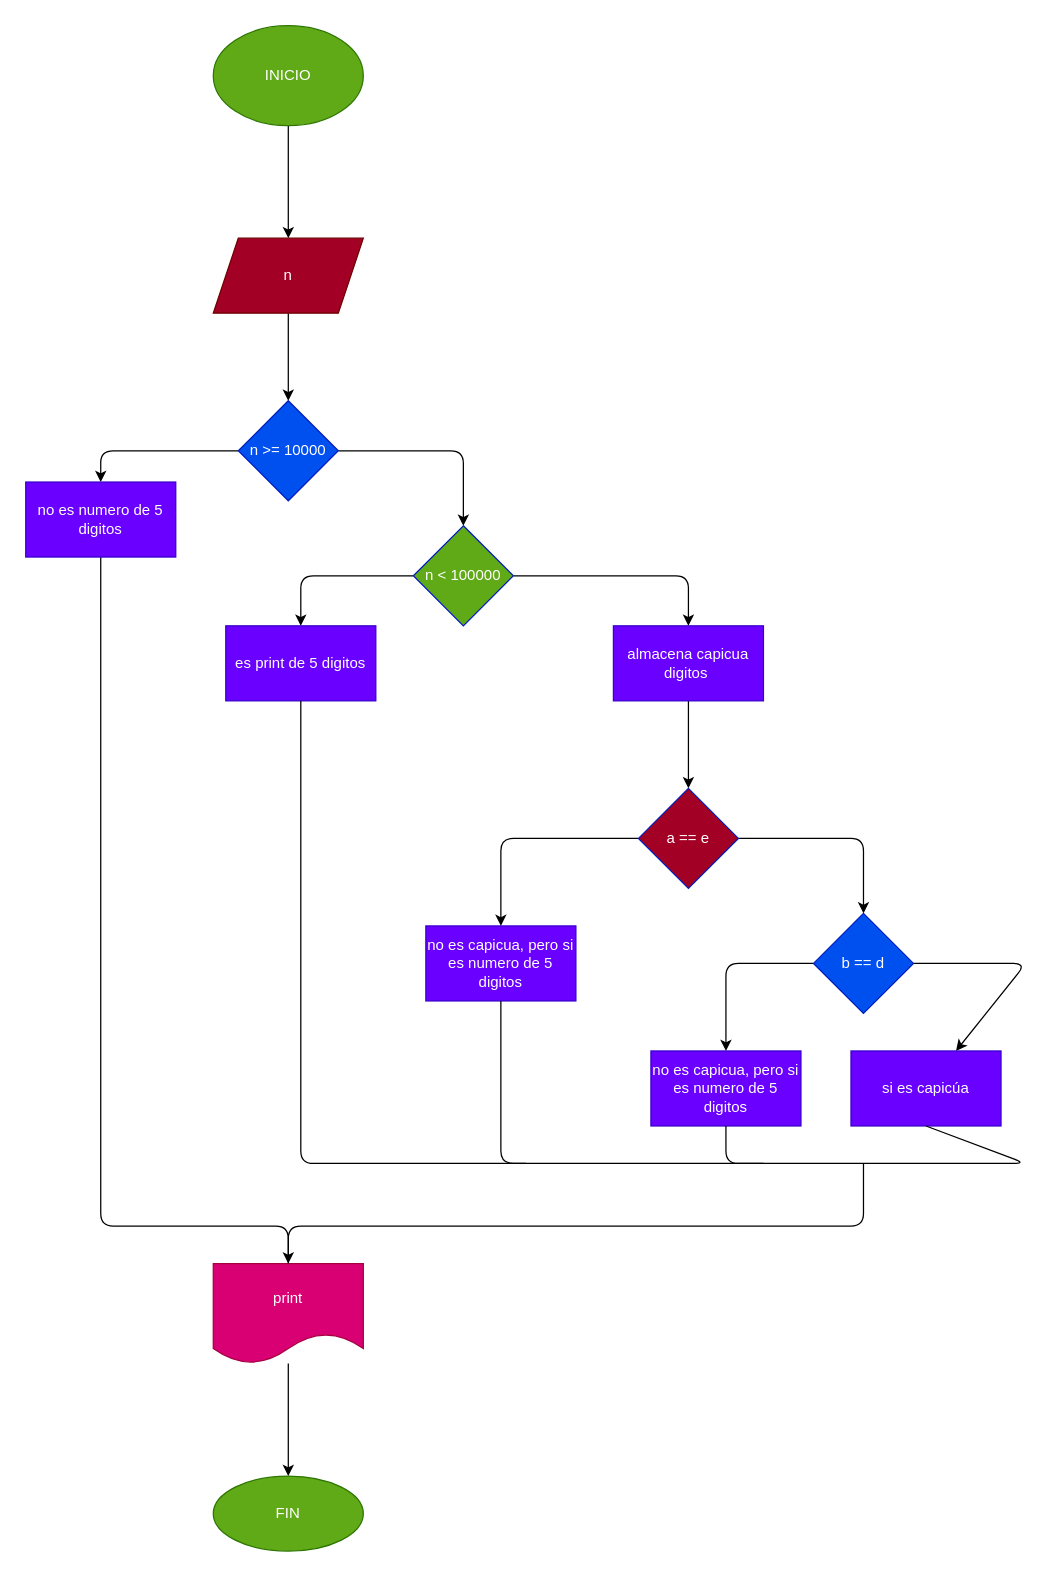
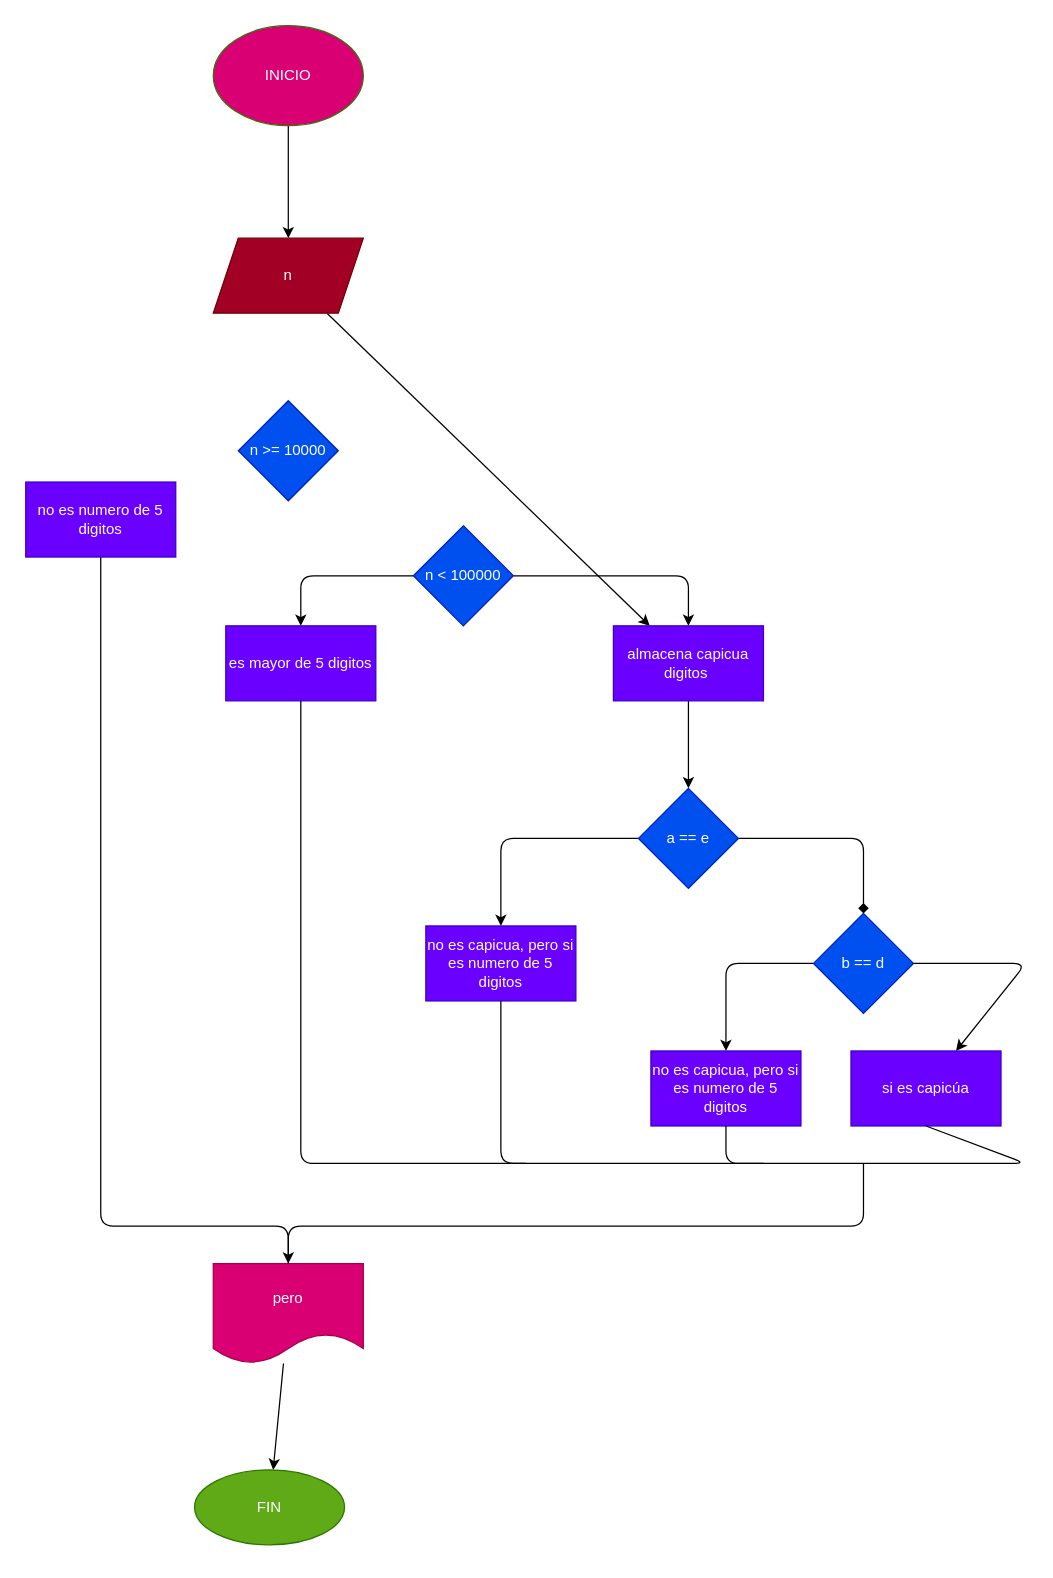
node "INICIO": fillcolor #60a917 -> #d80073
edge "n" -> "n >= 10000": now "n" -> "almacena capicua digitos"
edge "n >= 10000" -> "no es numero de 5 digitos": removed
edge "n >= 10000" -> "n < 100000": removed
node "n < 100000": fillcolor #60a917 -> #0050ef
node "es print de 5 digitos": label "es print de 5 digitos" -> "es mayor de 5 digitos"
node "a == e": fillcolor #a20025 -> #0050ef
edge "a == e" -> "b == d": arrowhead classic -> diamond
node "print": label "print" -> "pero"
node "FIN": moved (288, 1513) -> (269, 1507)
